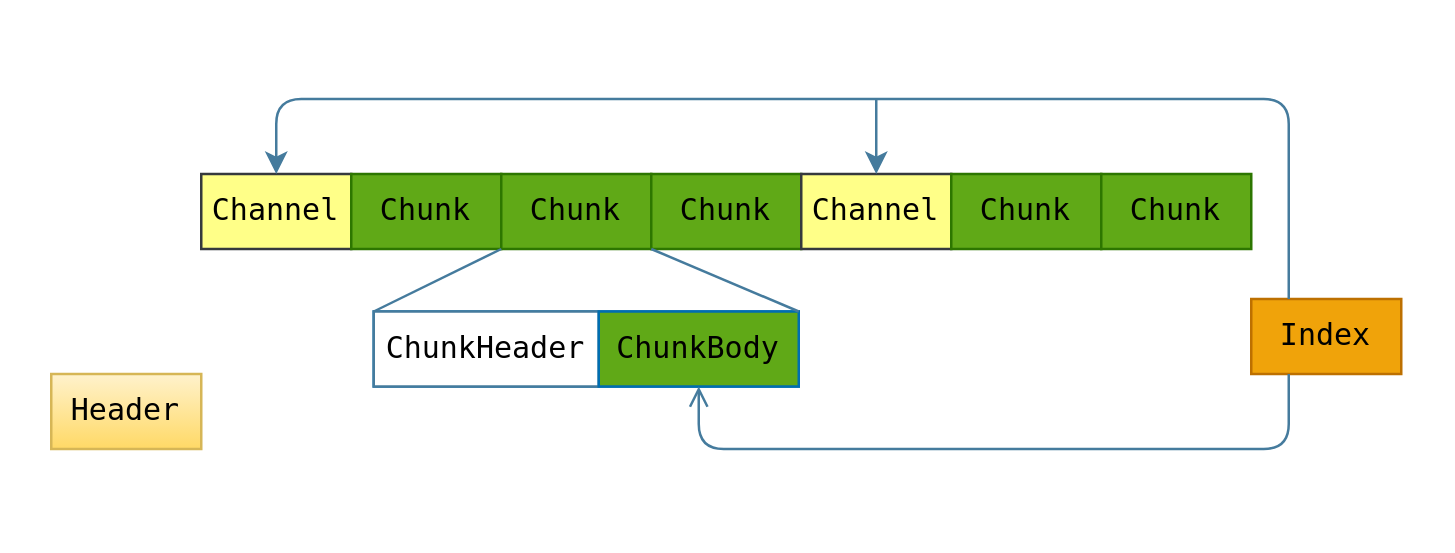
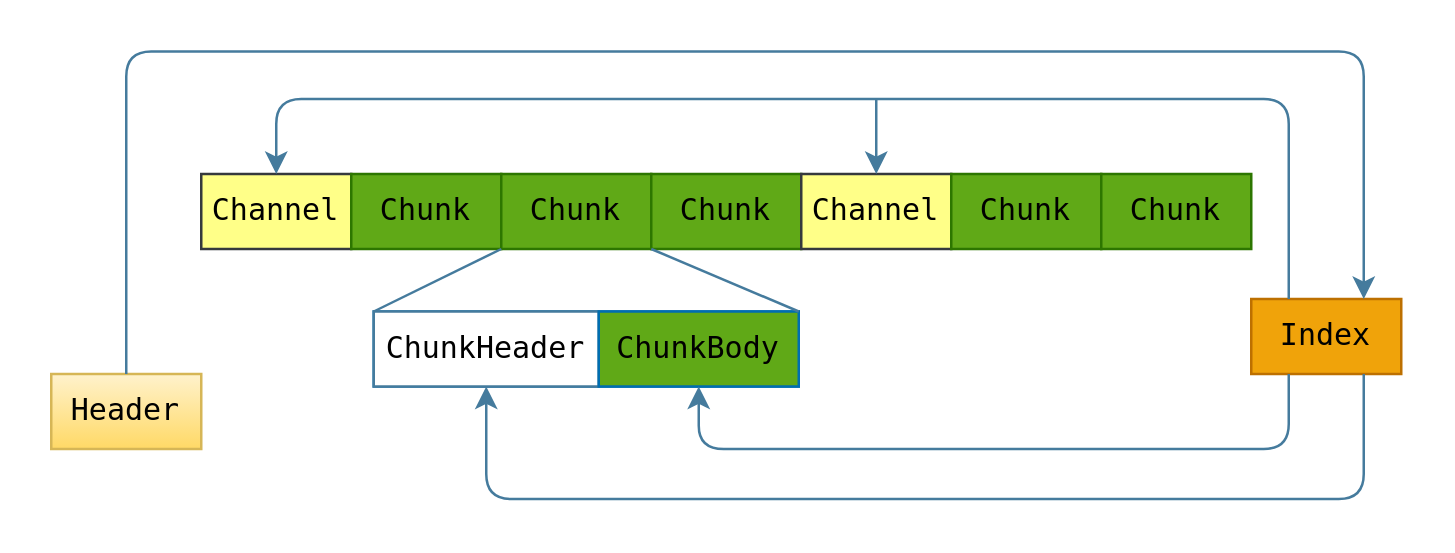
edge "Header" -> "Index": added
edge "Index" -> "ChunkBody": arrowhead open -> classic
edge "Index" -> "ChunkHeader": added
